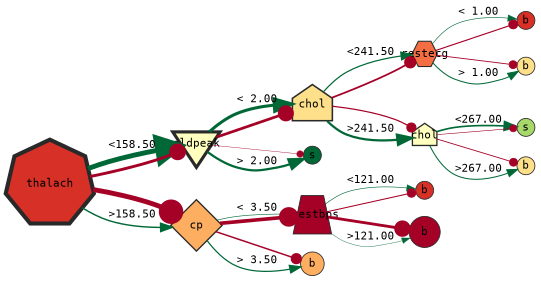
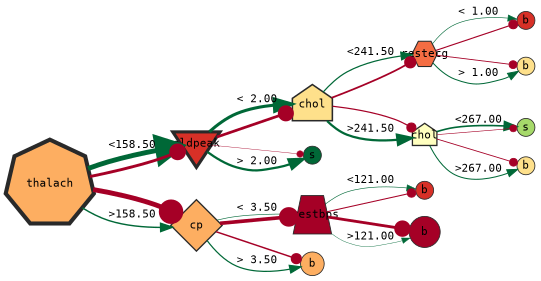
node "oldpeak": fillcolor #ffffbf -> #d73027
node "thalach": fillcolor #d73027 -> #fdae61
